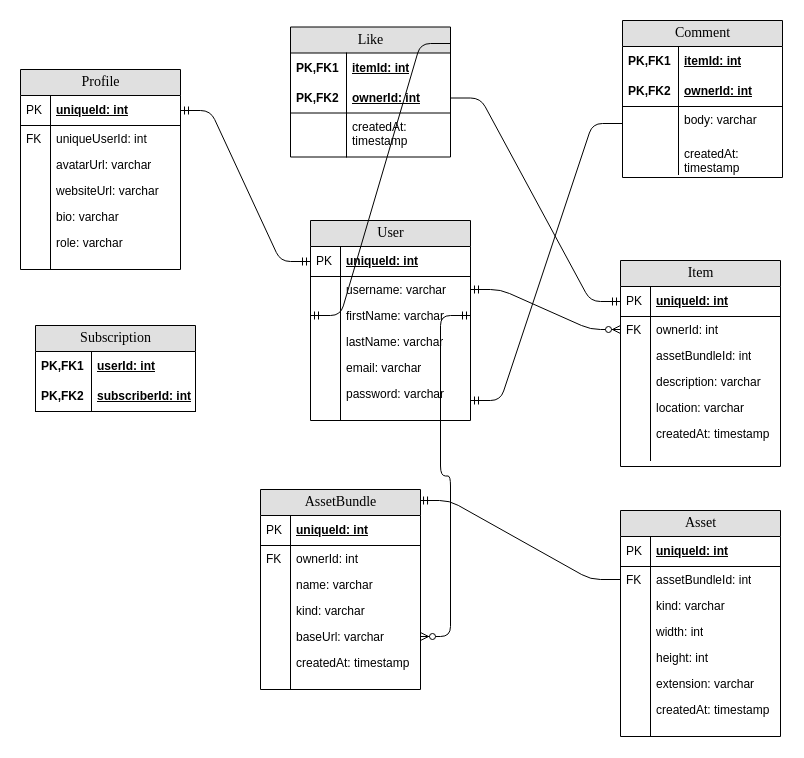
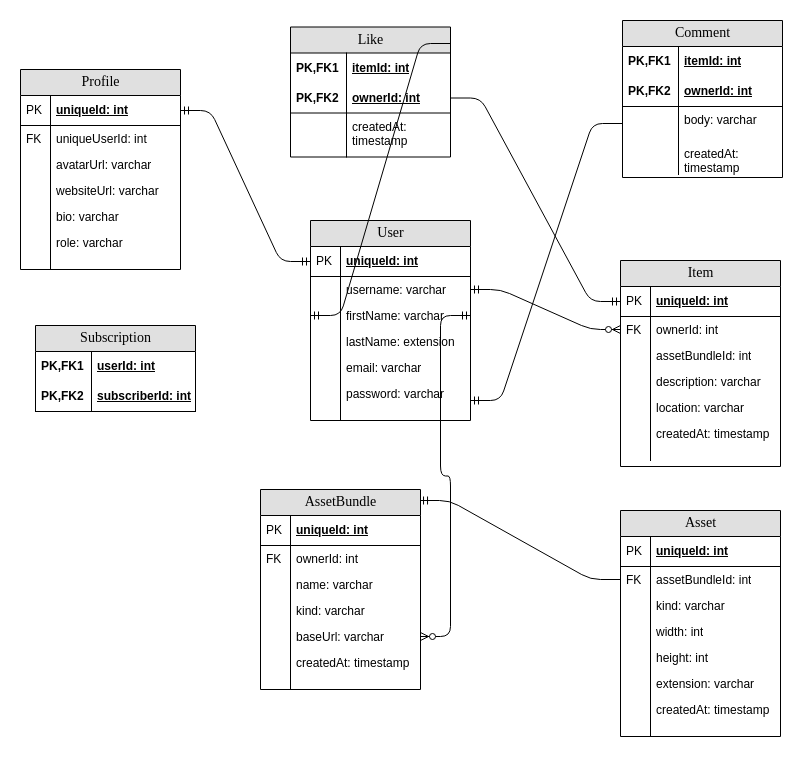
node "lastName: varchar": label "lastName: varchar" -> "lastName: extension"
